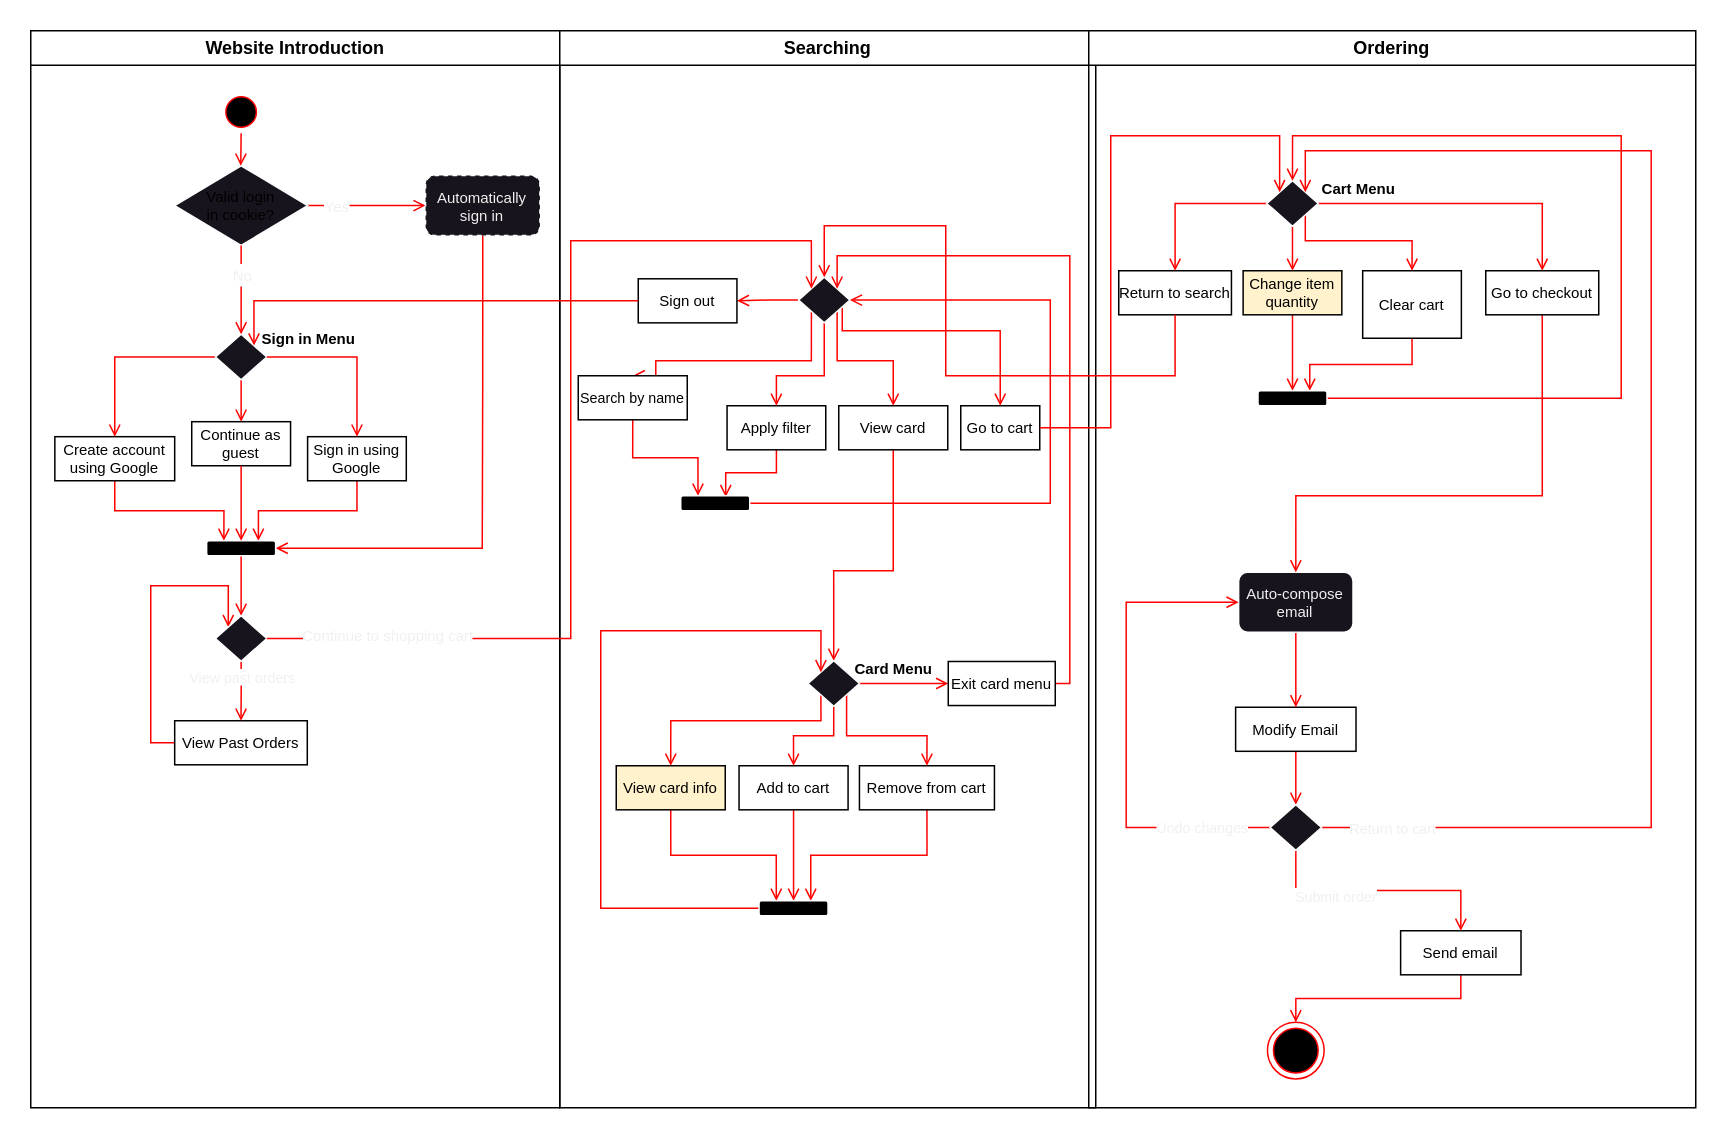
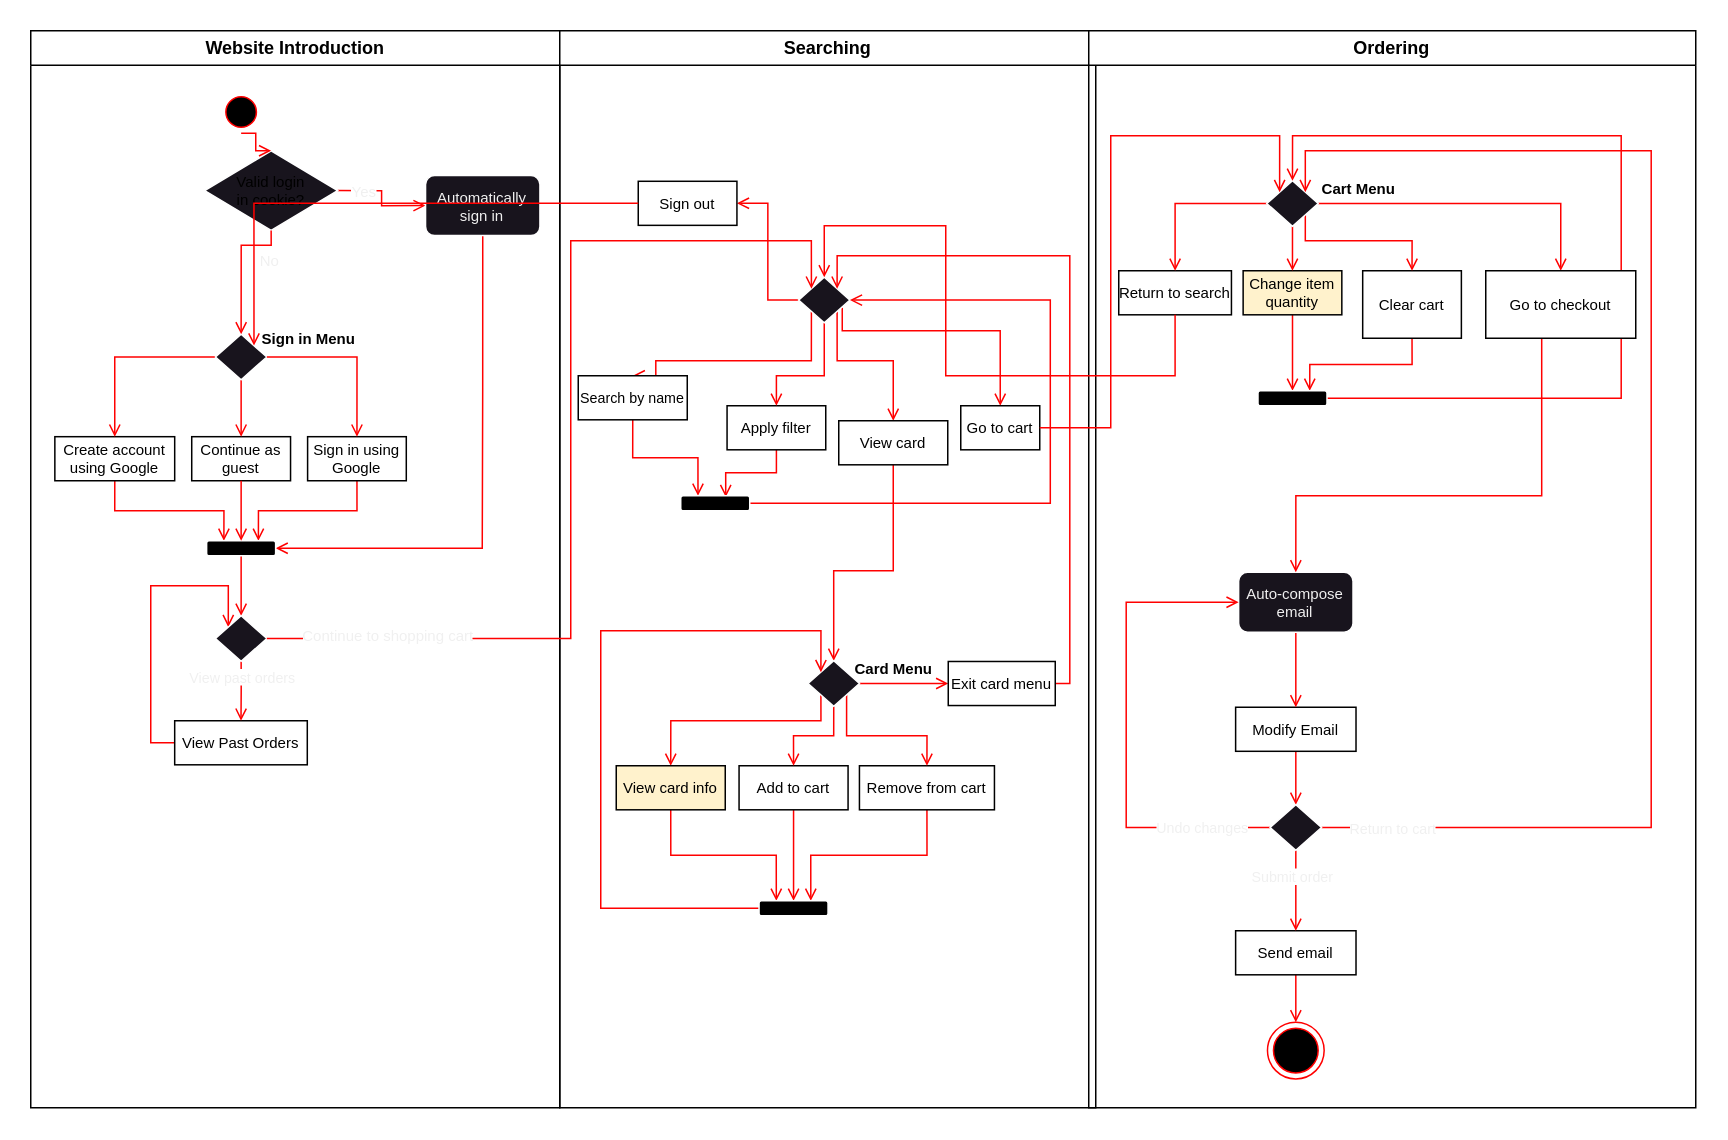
node "Valid login in cookie?": moved (241, 206) -> (271, 191)
node "Automatically sign in": style dashed -> solid
node "Go to checkout": size 113x44 -> 150x68
node "Sign out": moved (688, 301) -> (688, 203)
node "View card": moved (893, 428) -> (893, 443)
node "Continue as guest": moved (241, 444) -> (241, 459)
node "Send email": moved (1461, 953) -> (1296, 953)
